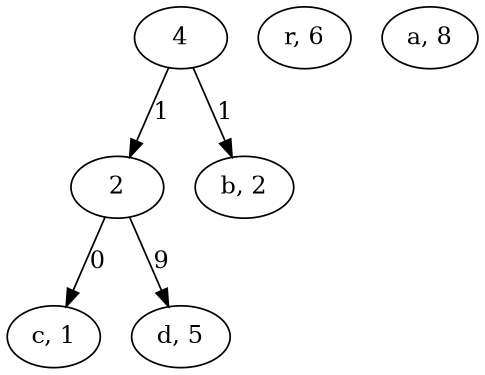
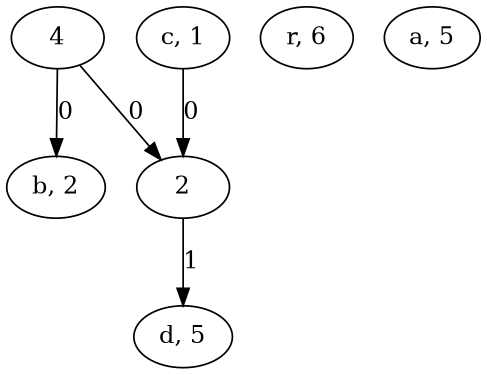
node "a, 8": label "a, 8" -> "a, 5"
edge "4" -> "2": label "1" -> "0"
edge "4" -> "b, 2": label "1" -> "0"
edge "2" -> "c, 1": reversed
edge "2" -> "d, 5": label "9" -> "1"
